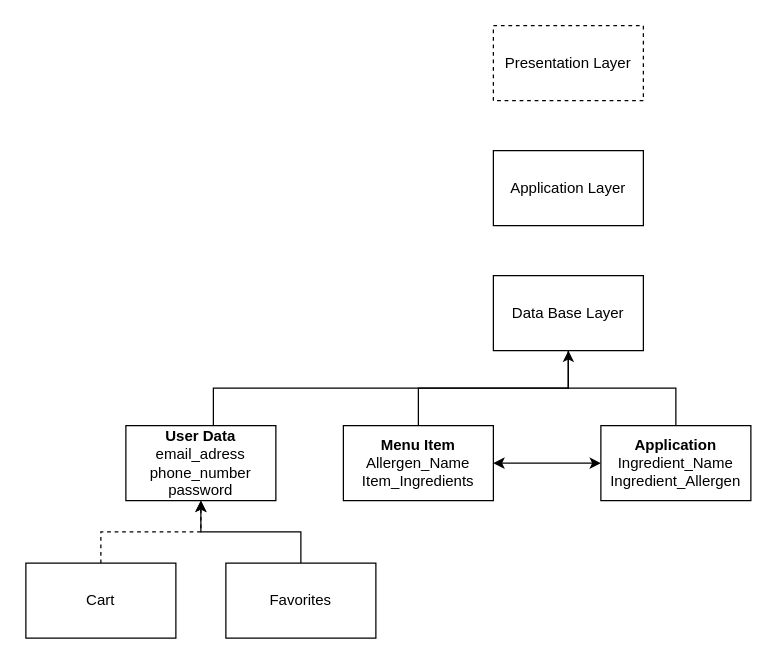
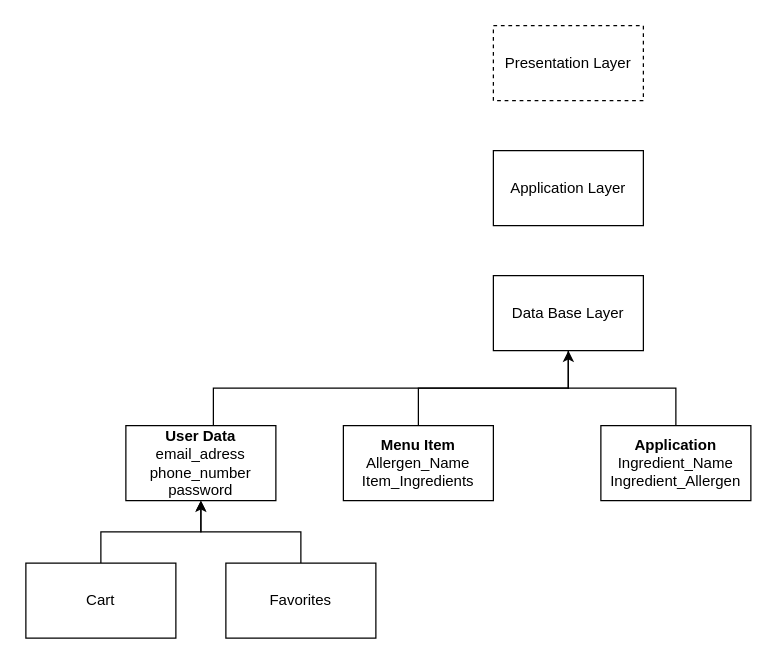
edge "Menu Item Allergen_Name Item_Ingredients" -- "Application Ingredient_Name Ingredient_Allergen": removed
edge "Cart" -> "User Data email_adress phone_number password": style dashed -> solid
edge "Favorites" -> "User Data email_adress phone_number password": arrowhead classic -> open
